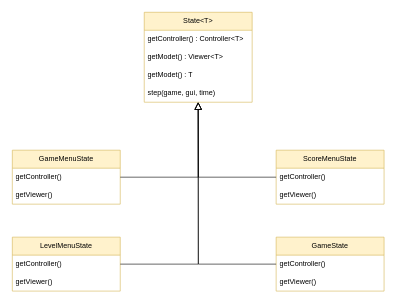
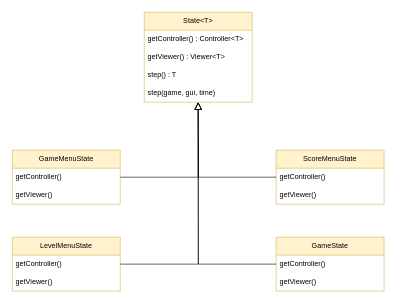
node "getModet() : Viewer<T>": label "getModet() : Viewer<T>" -> "getViewer() : Viewer<T>"
node "getModet() : T": label "getModet() : T" -> "step() : T"
